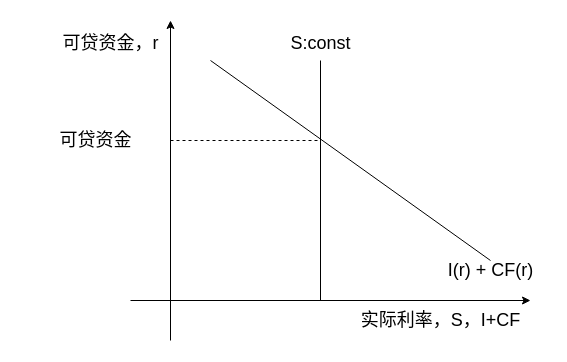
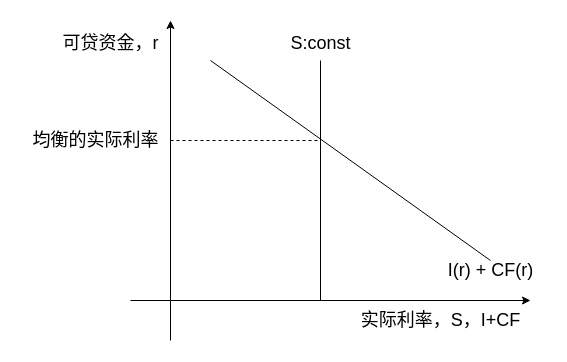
node "可贷资金": label "可贷资金" -> "均衡的实际利率"
